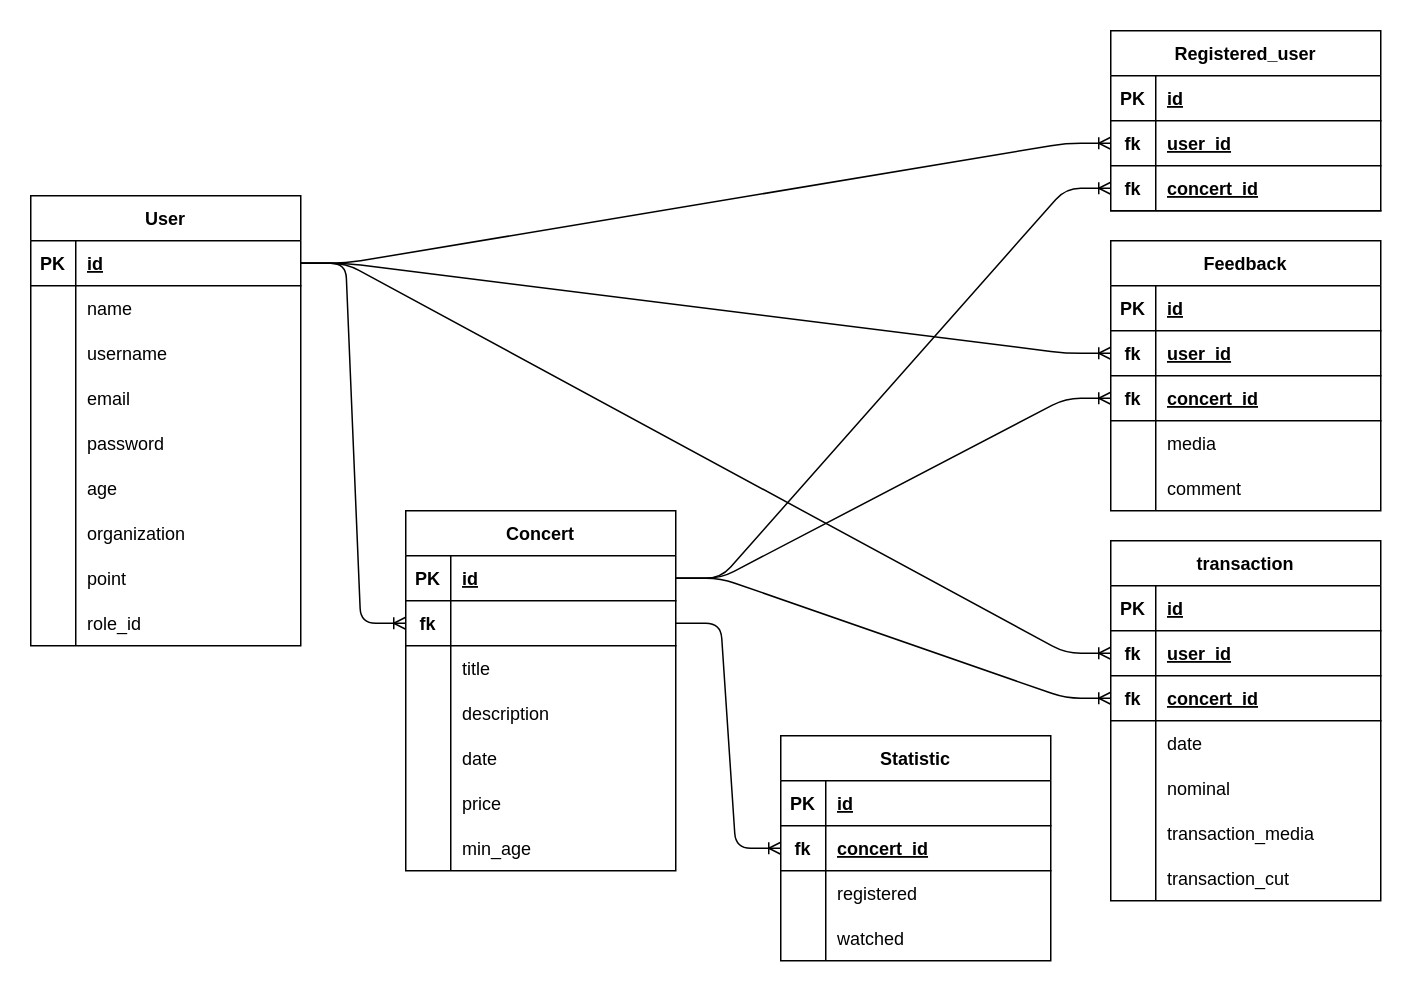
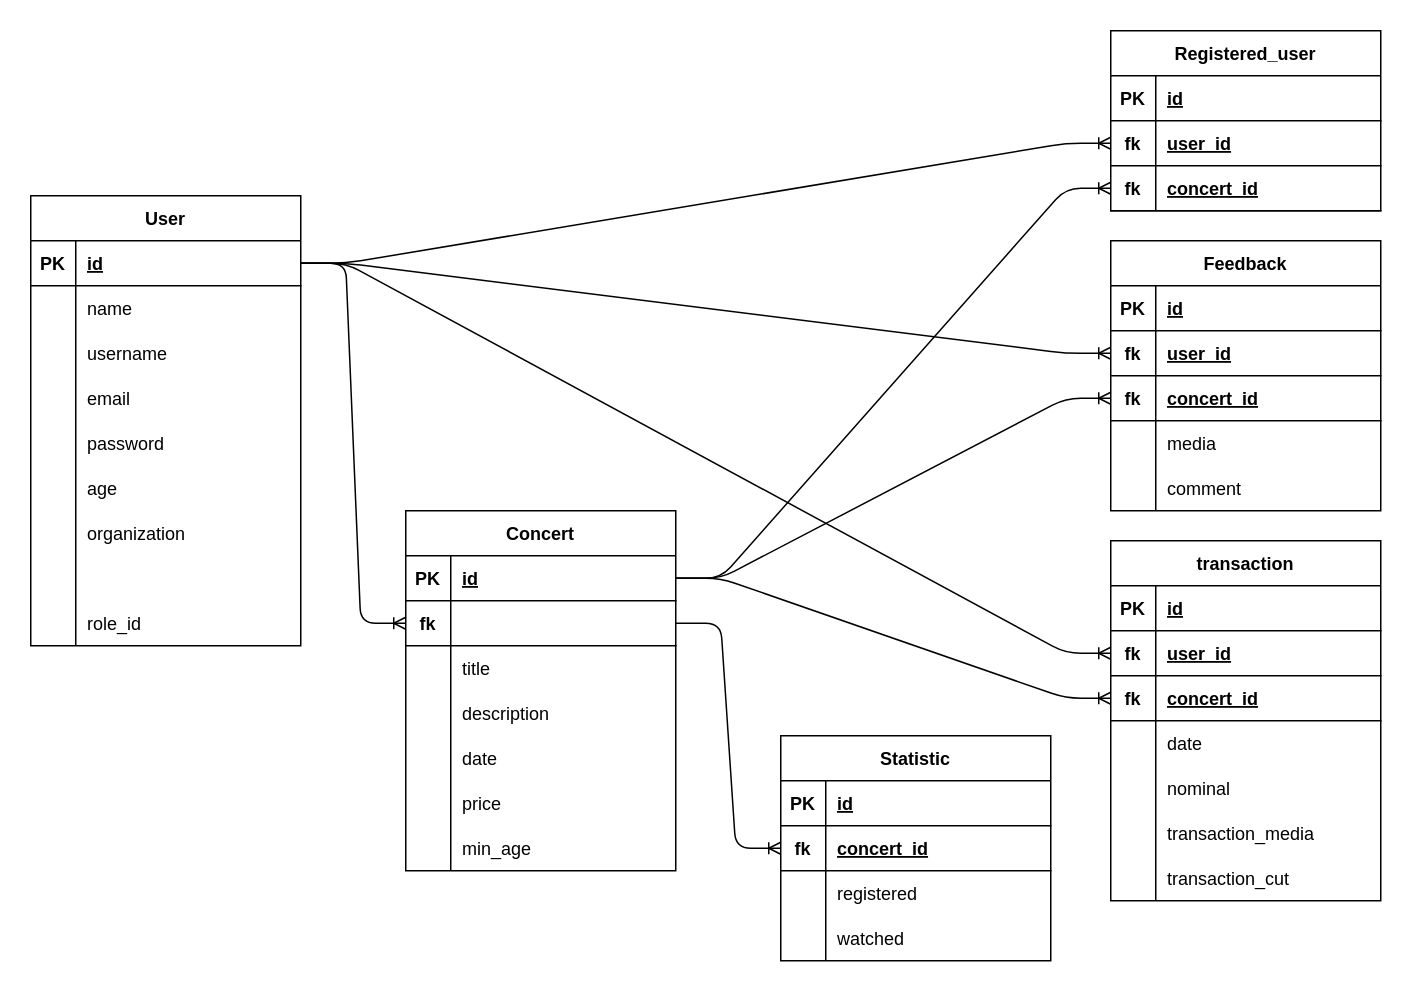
node "point": removed
